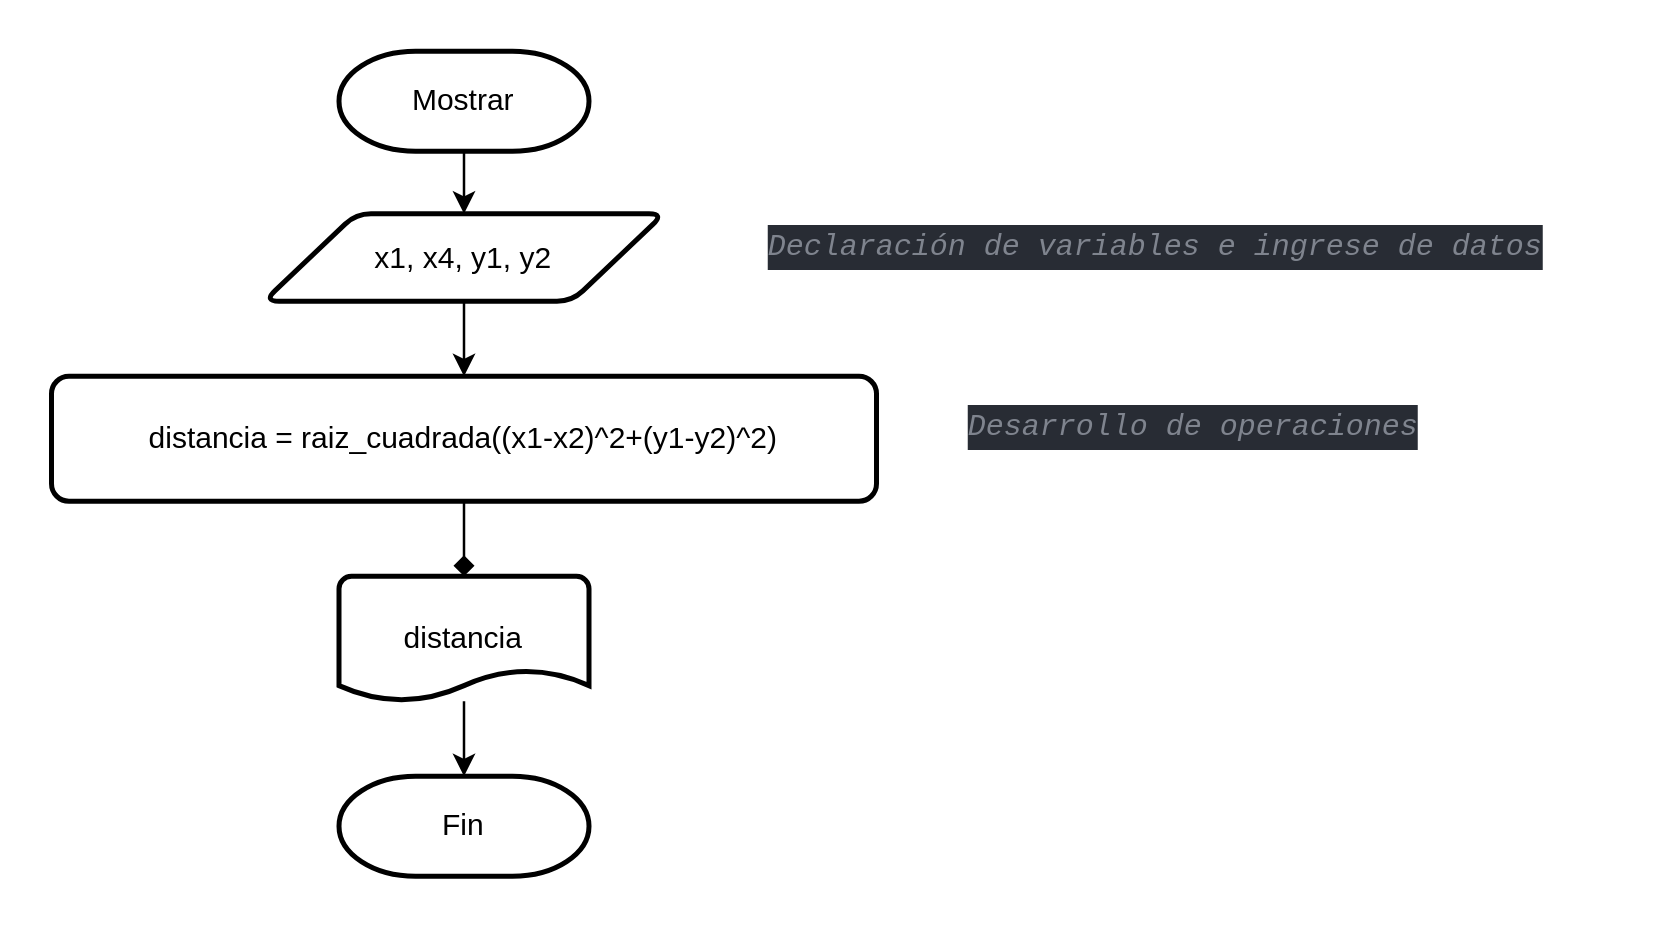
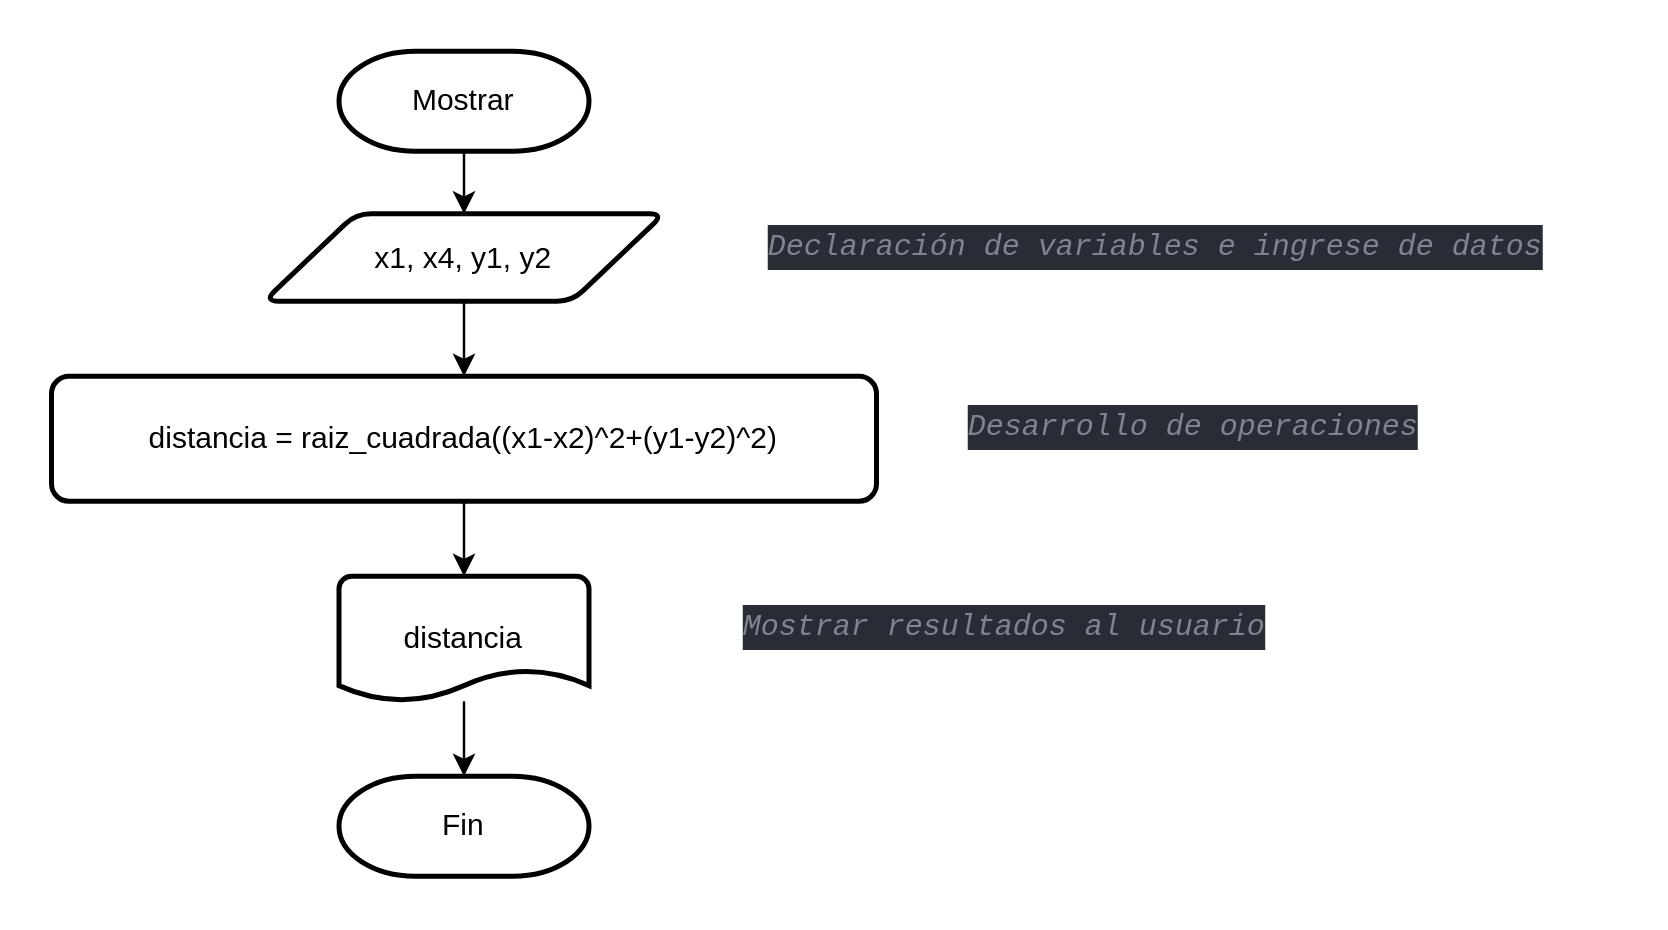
edge "distancia = raiz_cuadrada((x1-x2)^2+(y1-y2)^2)" -> "distancia": arrowhead diamond -> classic
node "Mostrar resultados al usuario": added
